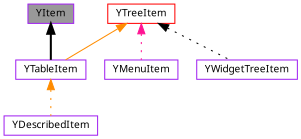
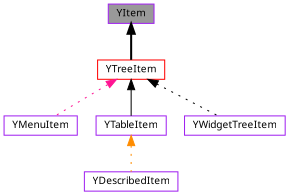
edge "YTableItem" -> "YTreeItem": color darkorange -> black
edge "YTableItem" -> "YItem": now "YTreeItem" -> "YItem"
